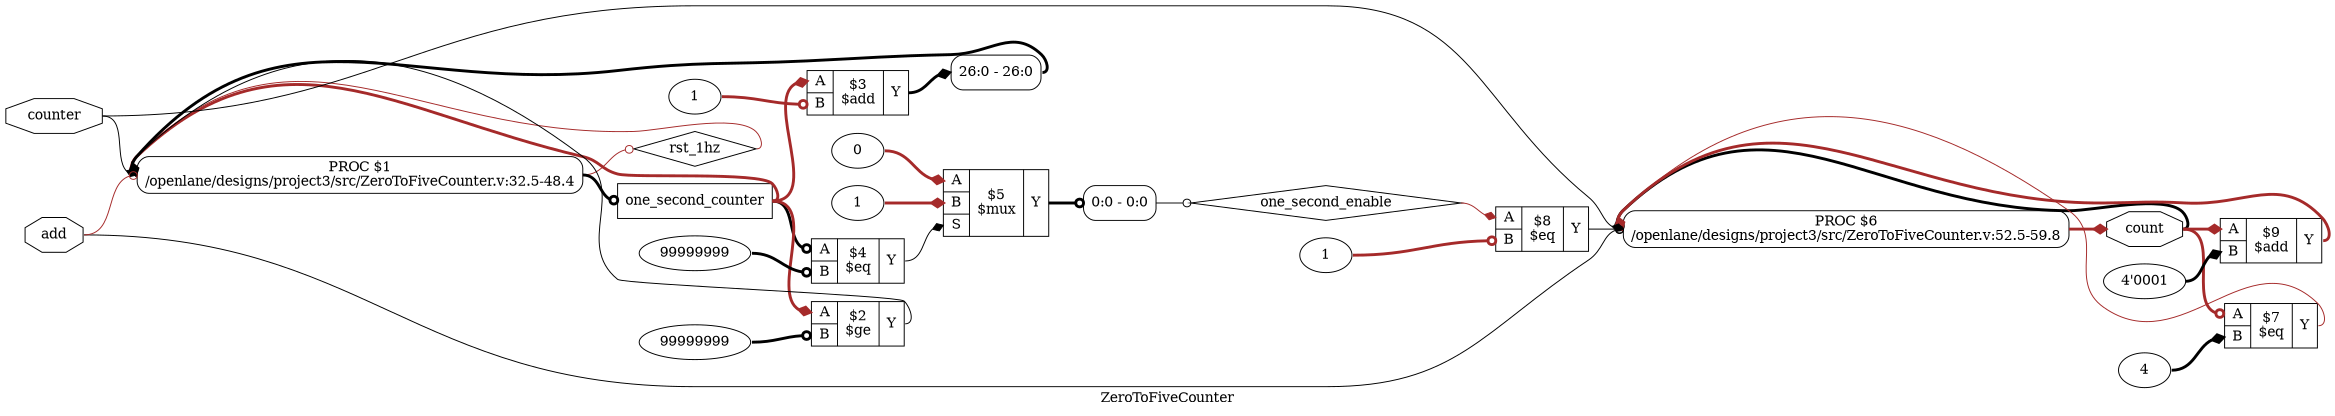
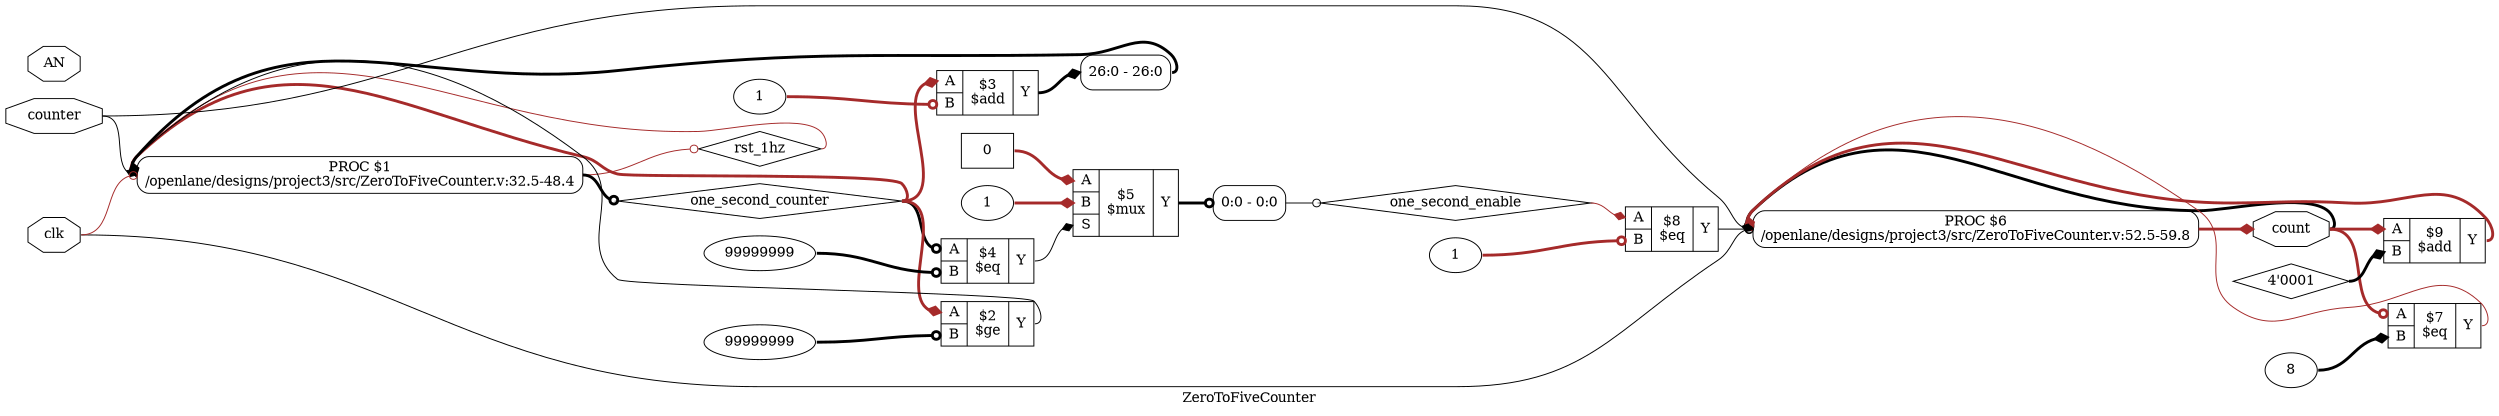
node "AN": added
node "0": shape ellipse -> box
node "one_second_counter": shape box -> diamond
node "add": label "add" -> "clk"
node "4'0001": shape ellipse -> diamond
node "4": label "4" -> "8"
